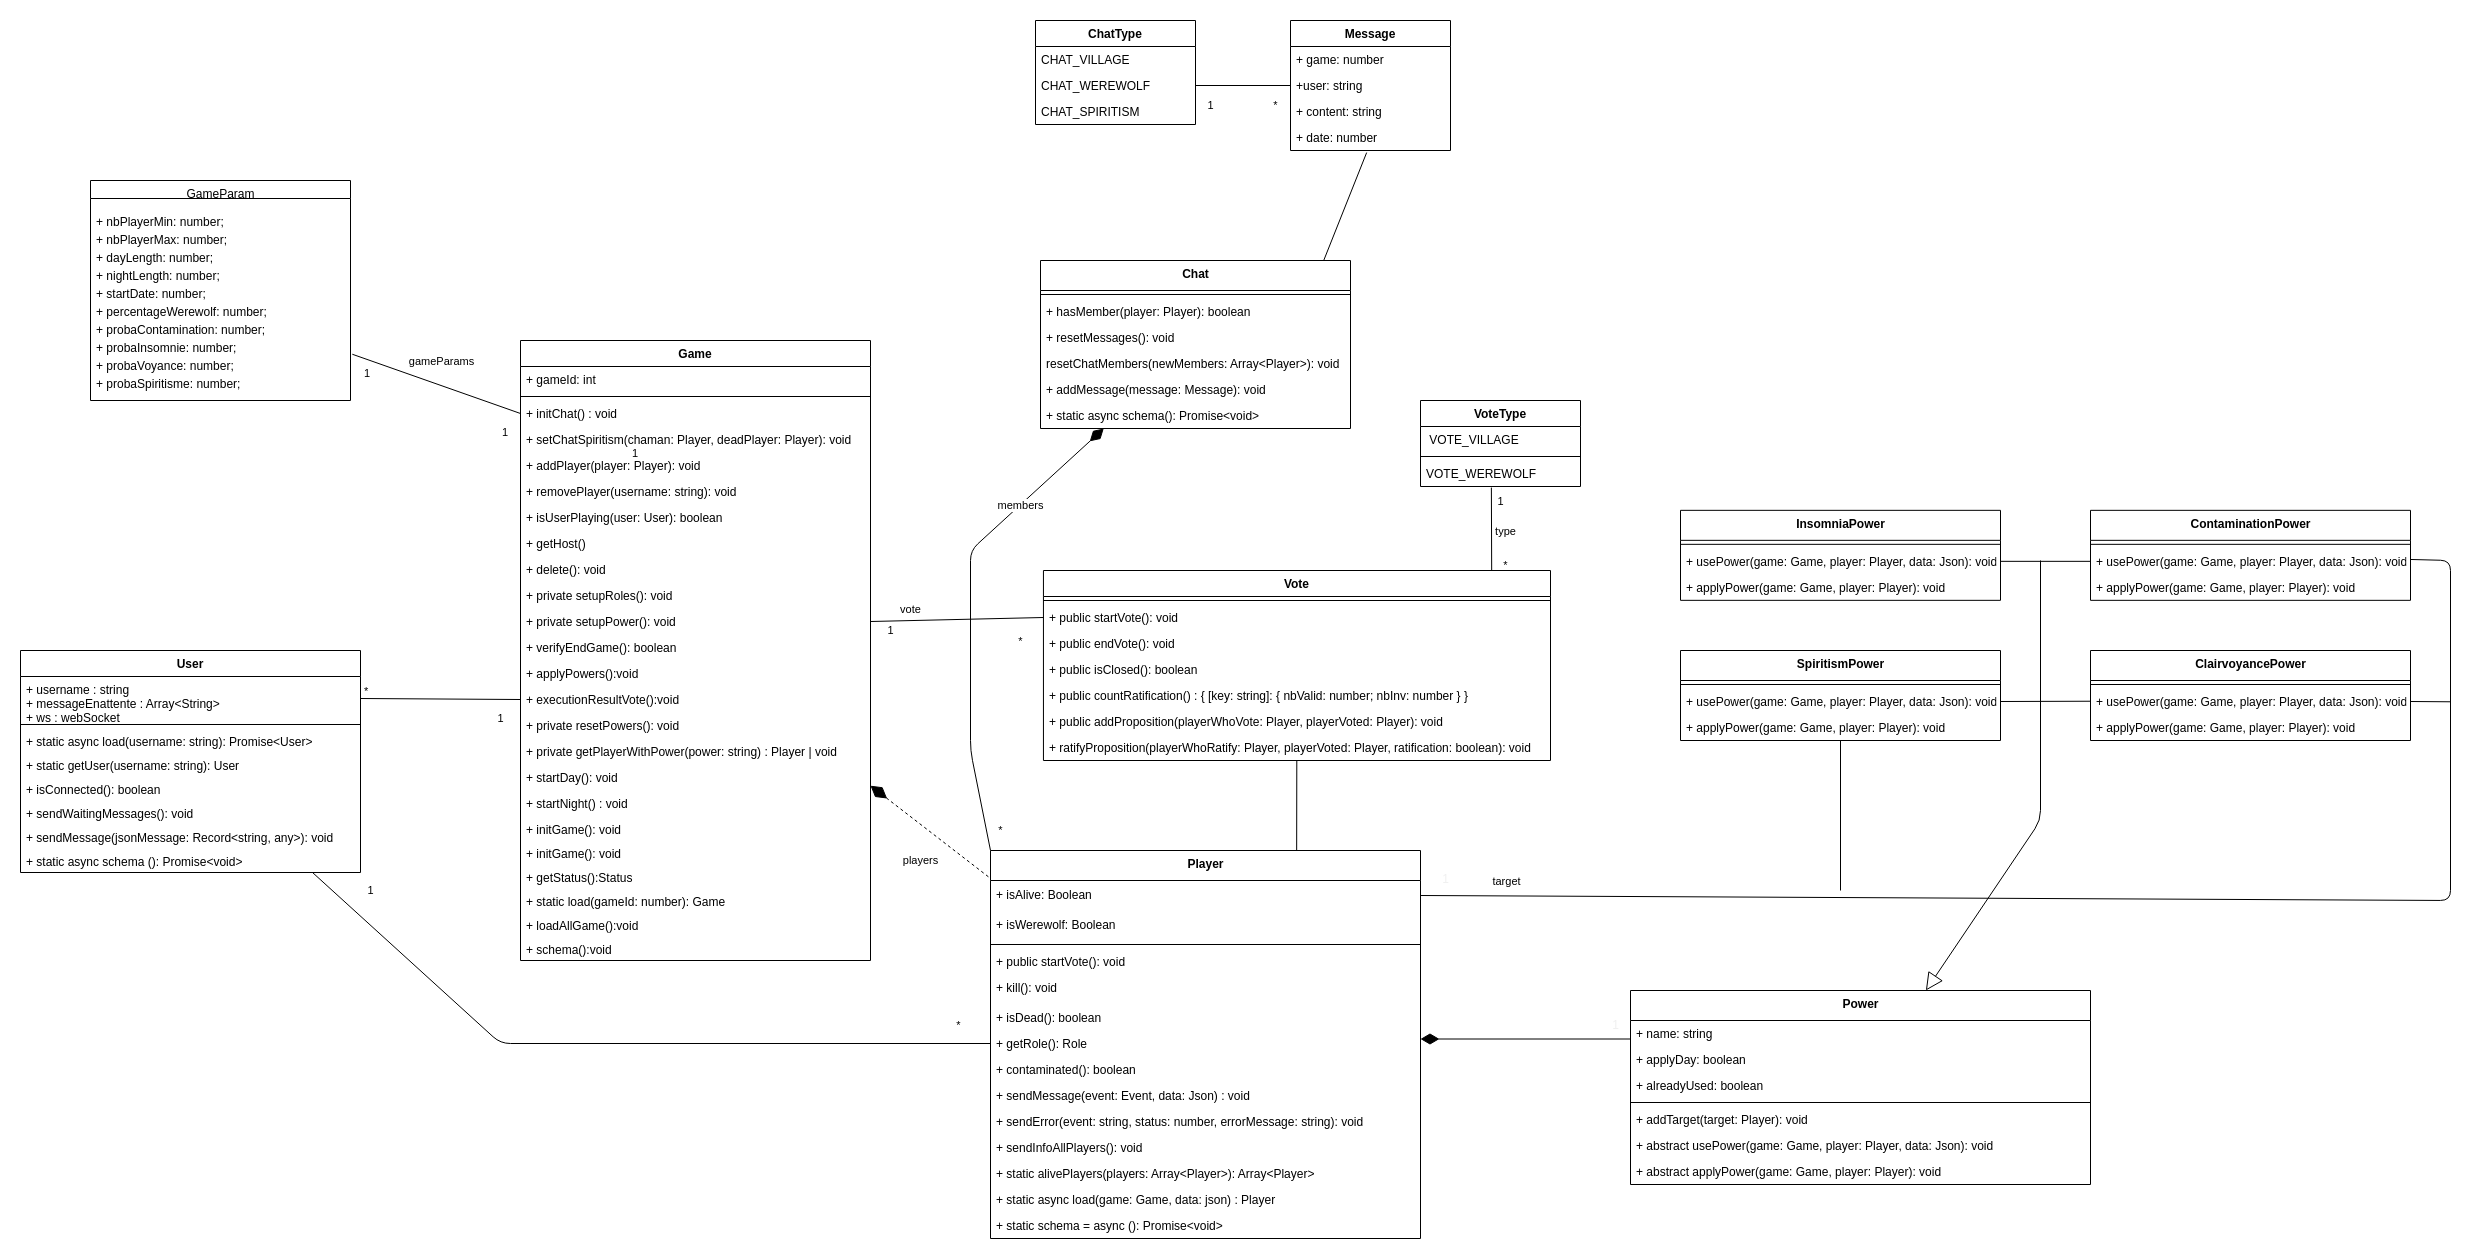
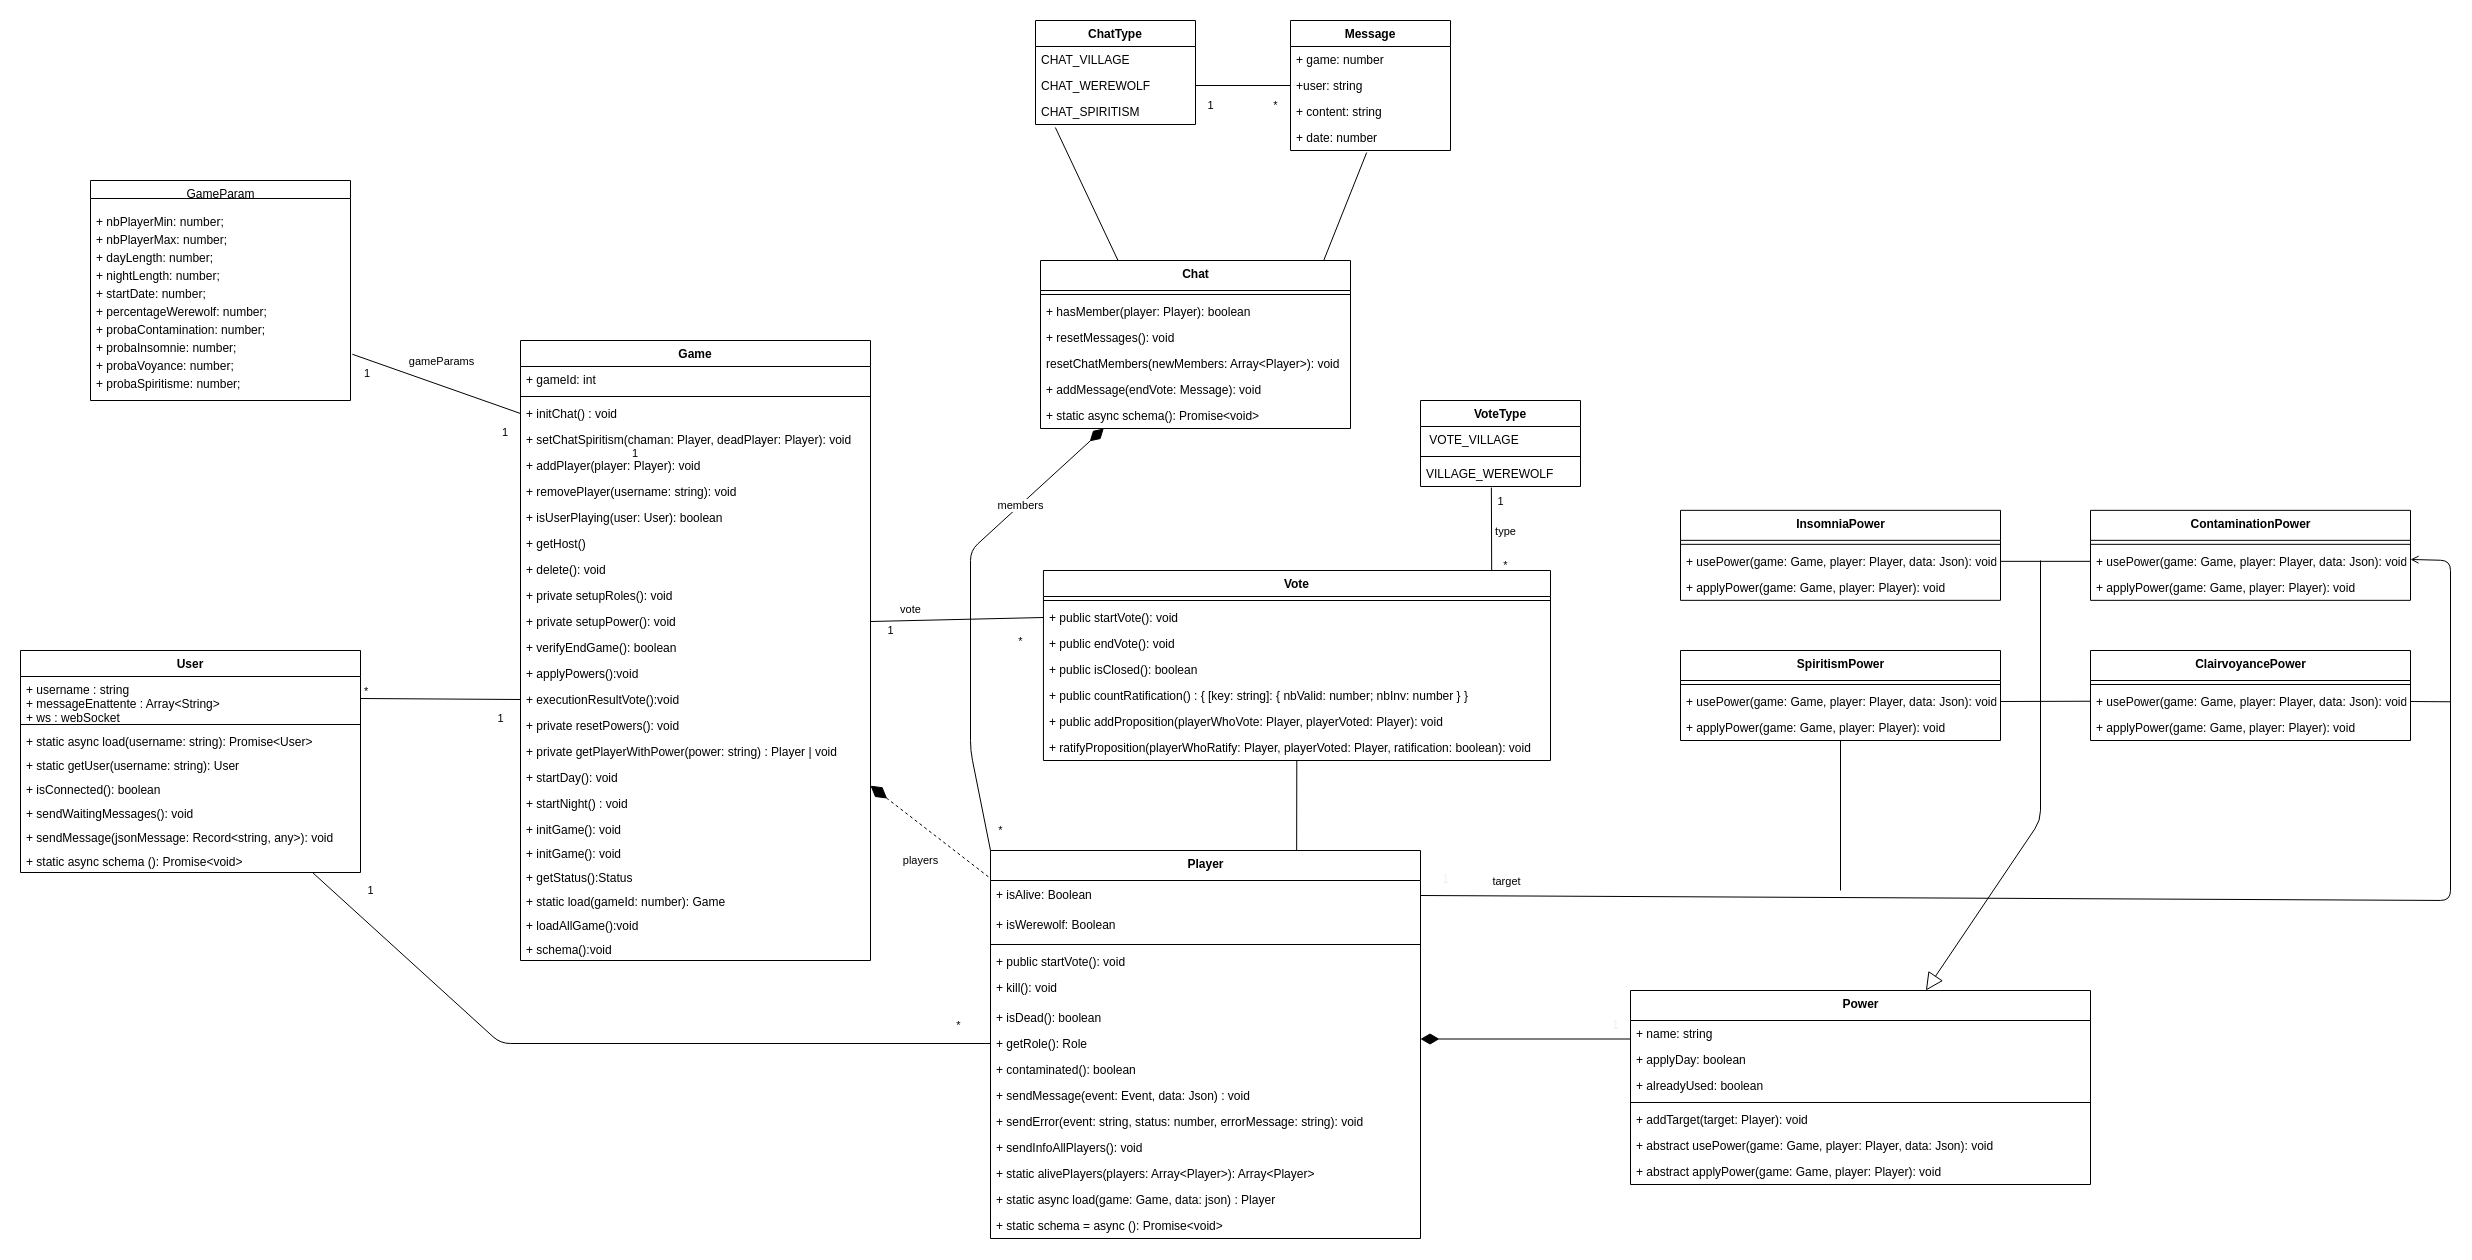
edge "CHAT_SPIRITISM" -- "Chat": added, label "type"
node "+ addMessage(message: Message): void": label "+ addMessage(message: Message): void" -> "+ addMessage(endVote: Message): void"
node "VOTE_WEREWOLF": label "VOTE_WEREWOLF" -> "VILLAGE_WEREWOLF"
edge "ContaminationPower" -- "+ isAlive: Boolean": arrowhead none -> open
